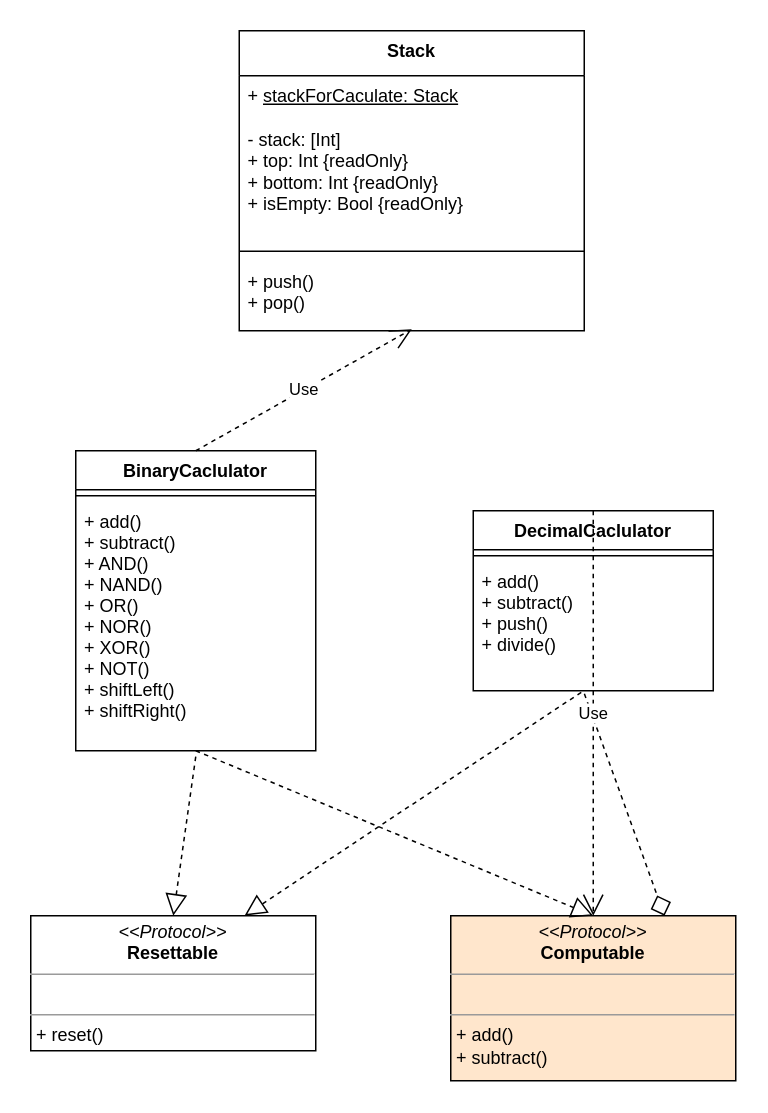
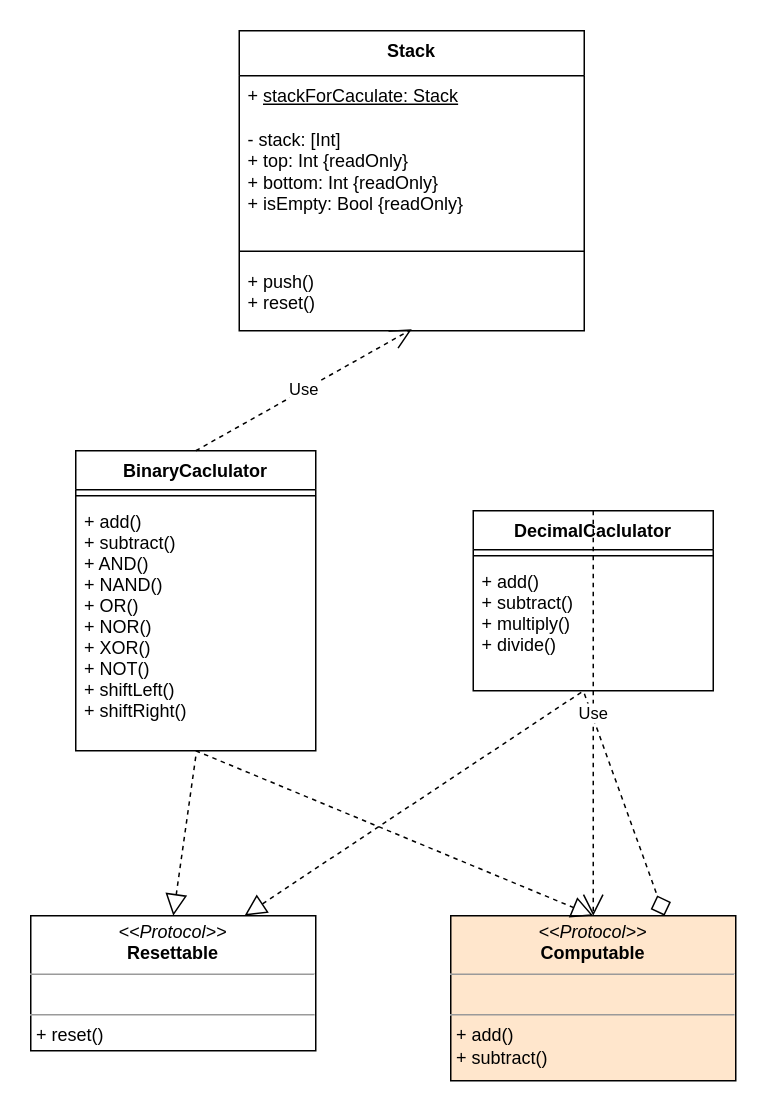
node "+ push() + pop()": label "+ push() + pop()" -> "+ push() + reset()"
node "+ add() + subtract() + push() + divide()": label "+ add() + subtract() + push() + divide()" -> "+ add() + subtract() + multiply() + divide()"
